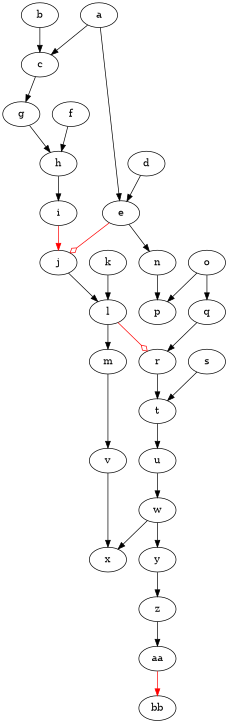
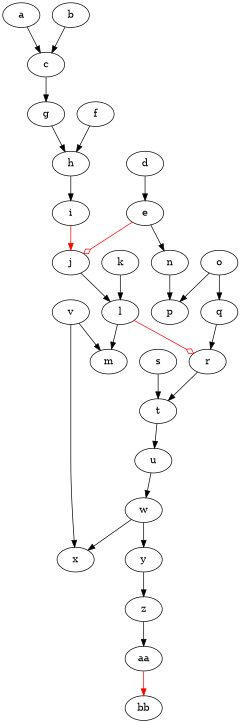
edge "a" -> "e": removed
edge "m" -> "v": reversed
